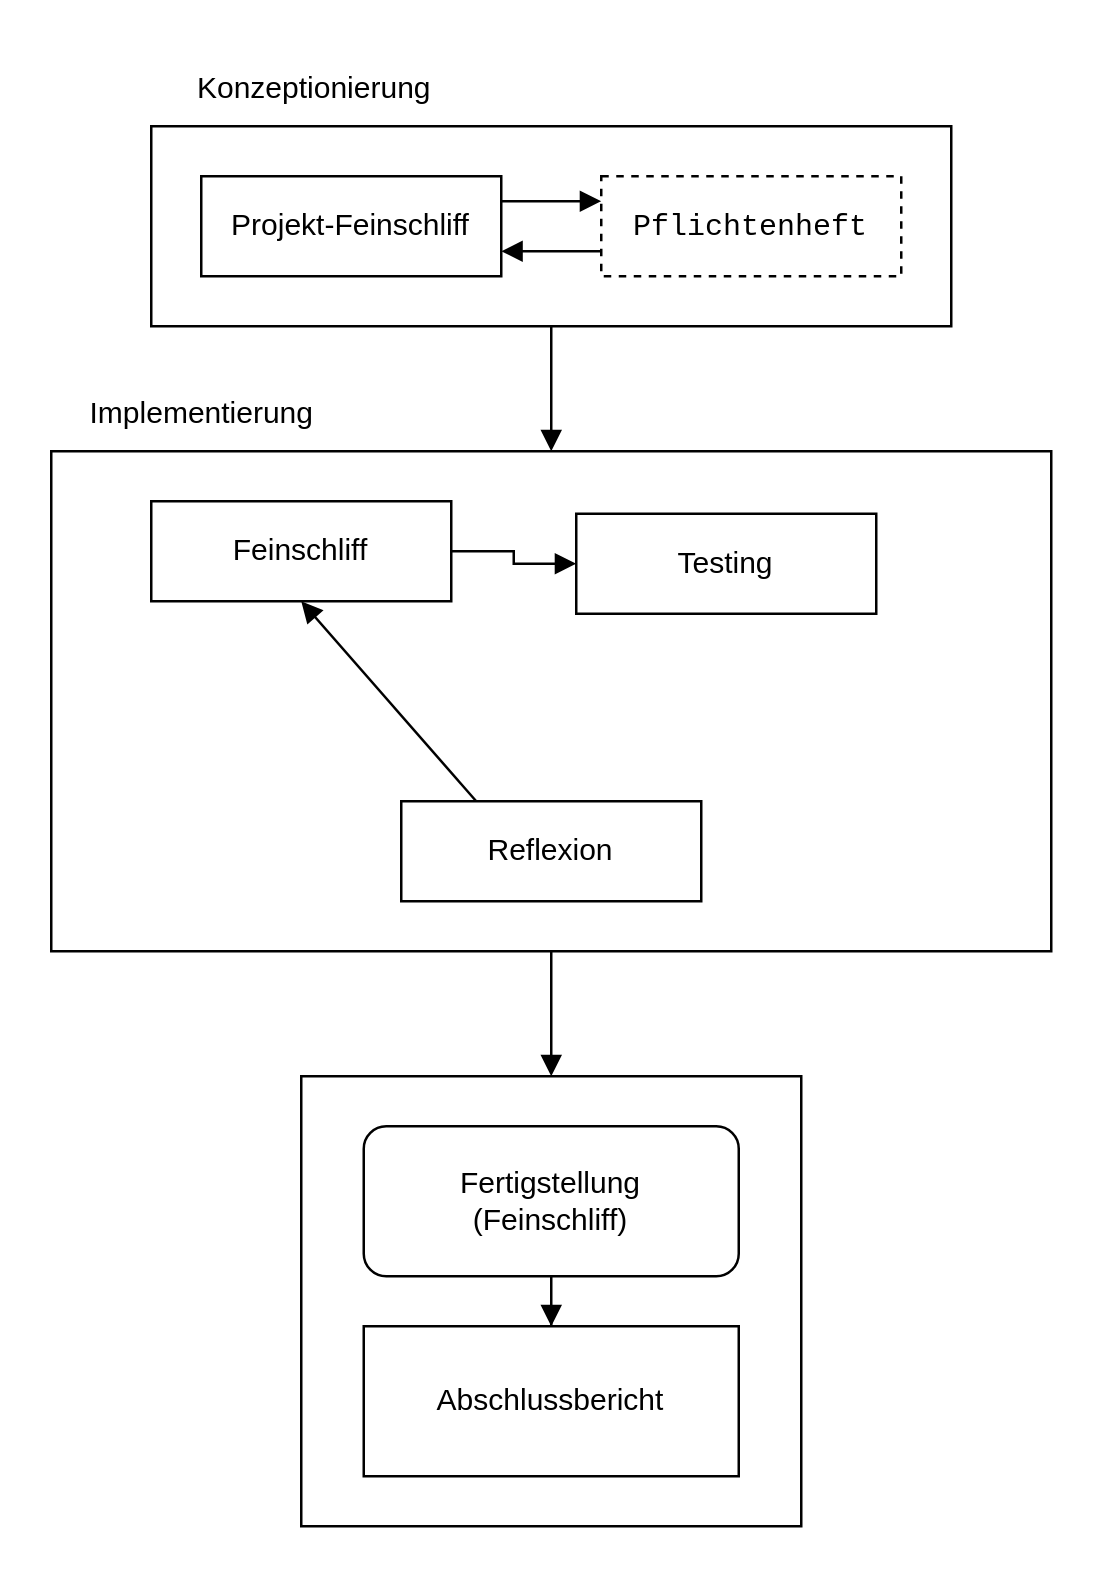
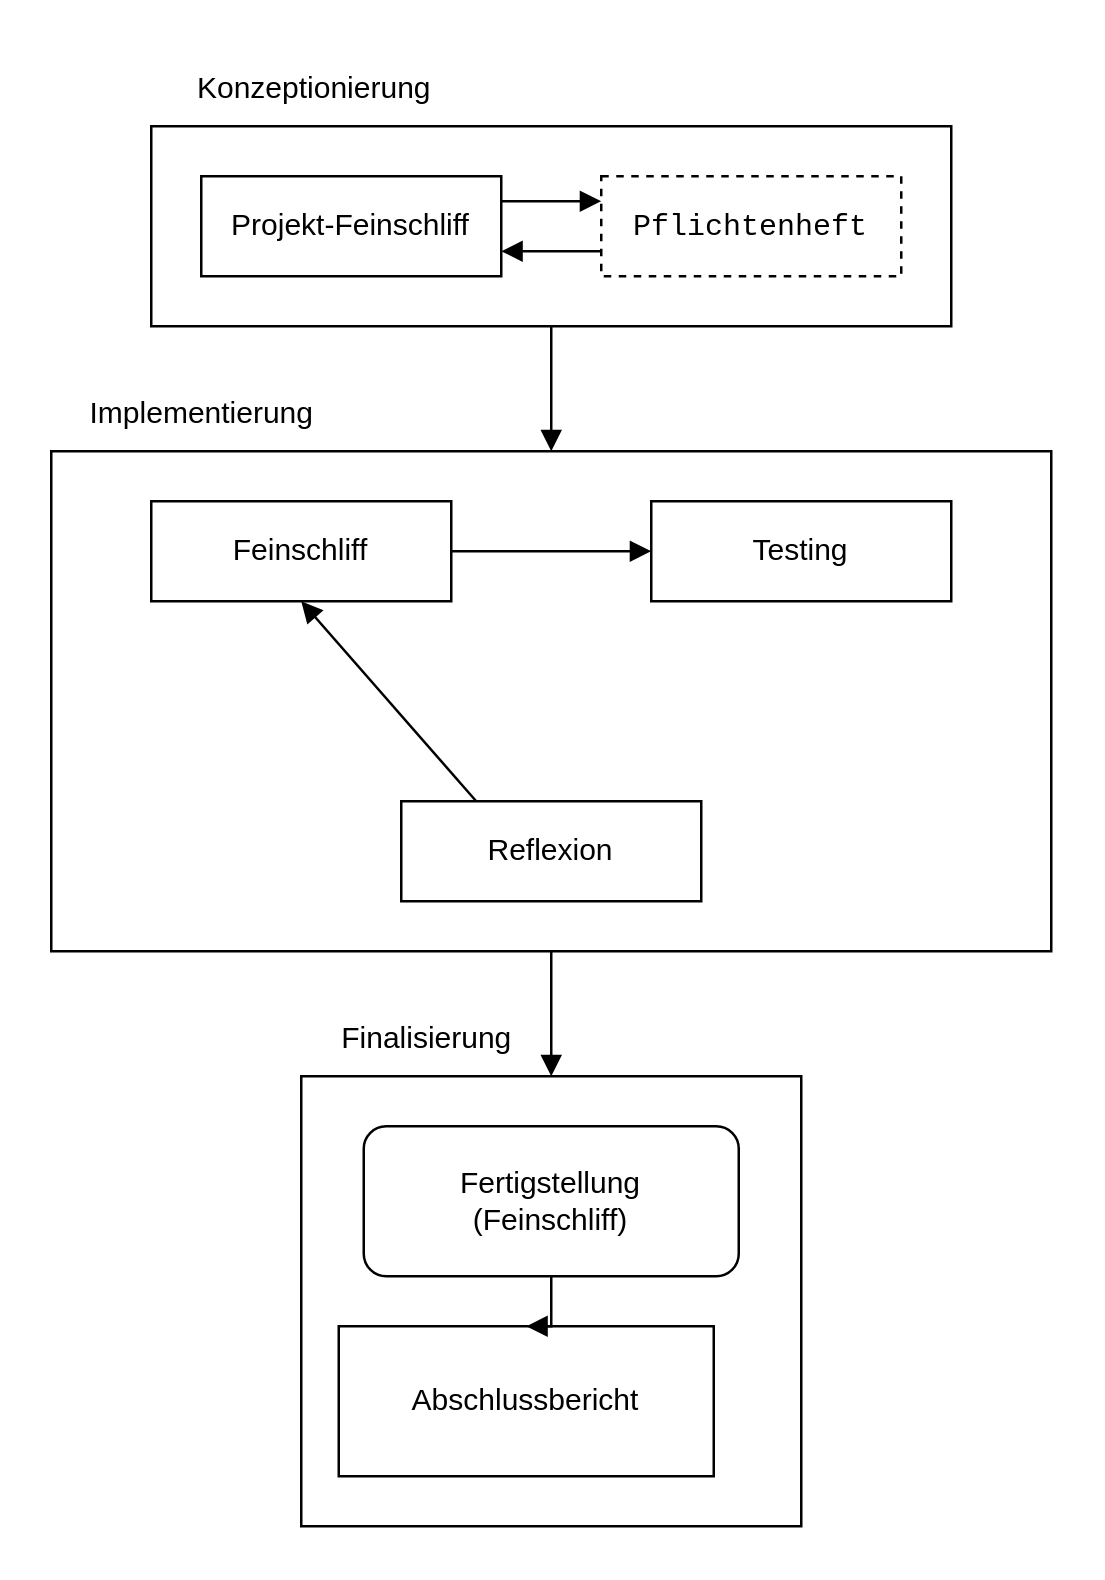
node "Testing": moved (726, 564) -> (801, 551)
node "Finalisierung": added
node "Abschlussbericht": moved (551, 1401) -> (526, 1401)
